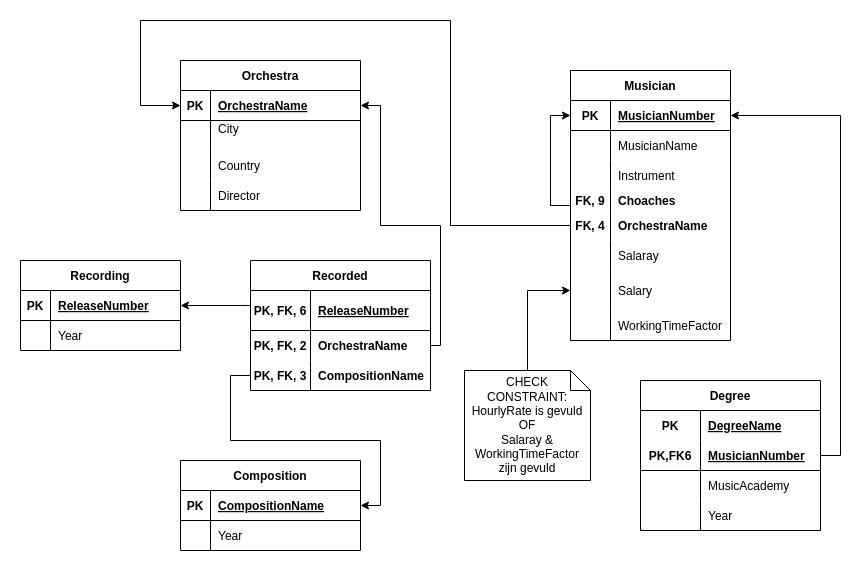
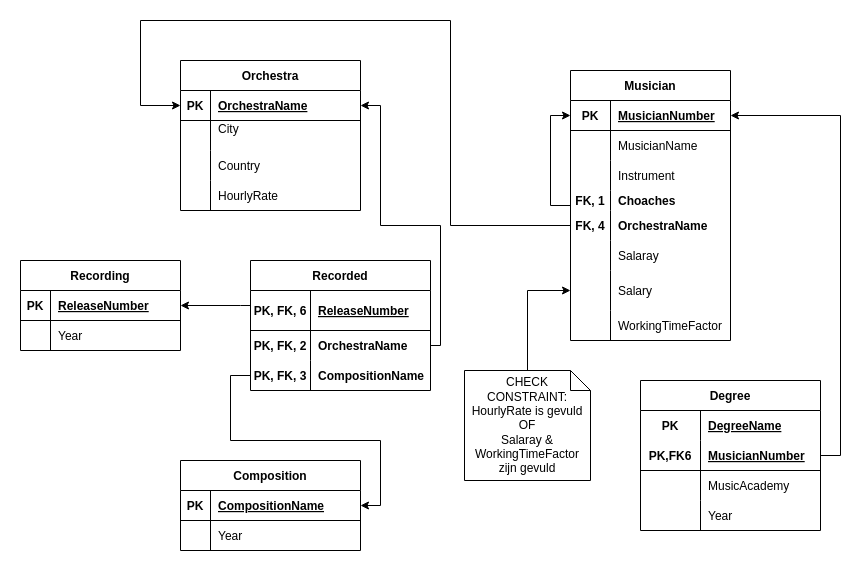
node "Director": label "Director" -> "HourlyRate"
node "FK, 9": label "FK, 9" -> "FK, 1"
